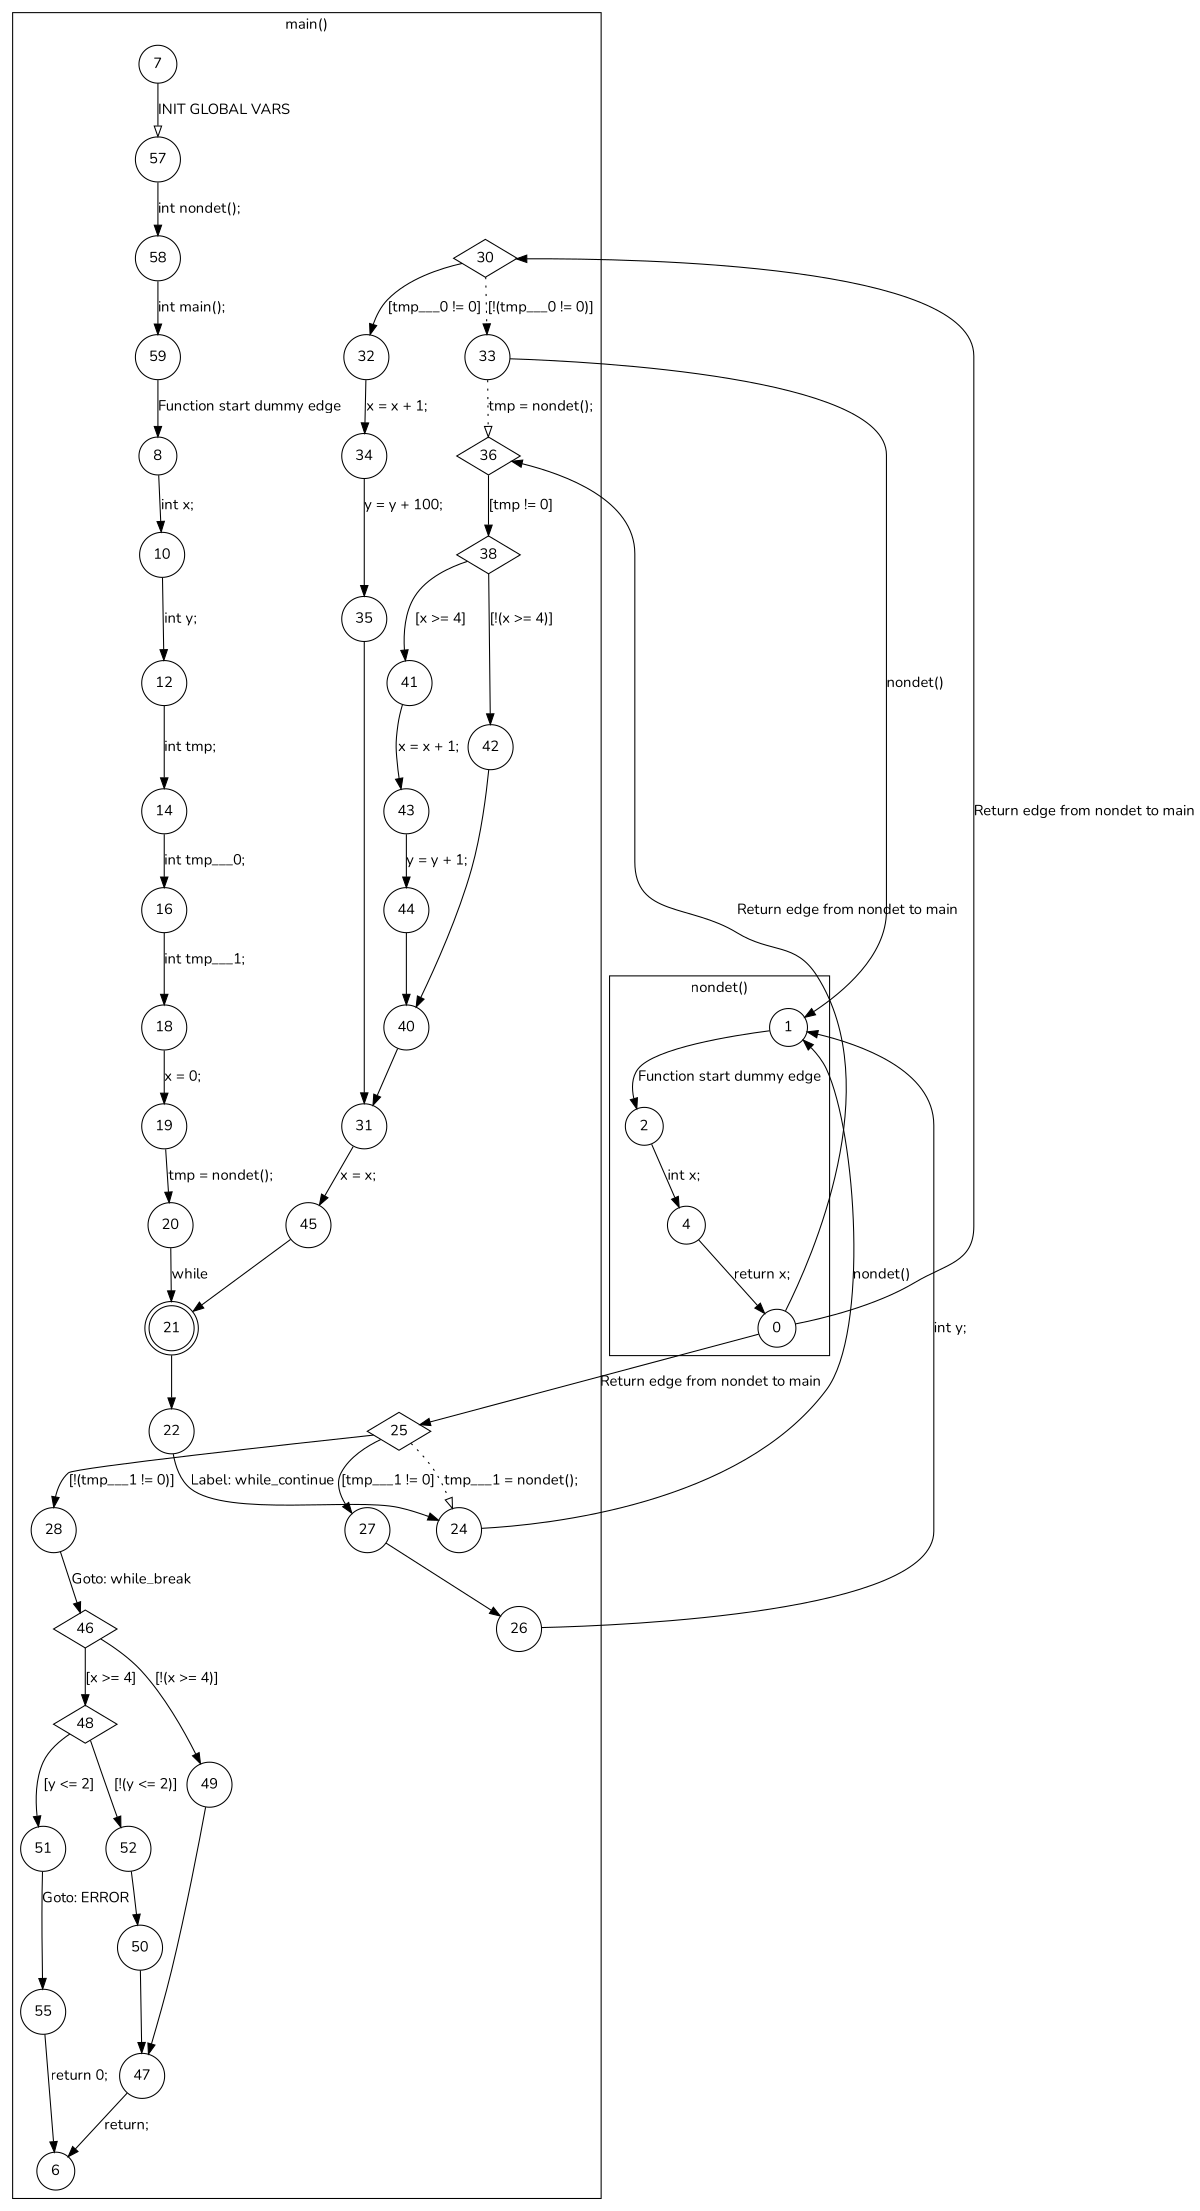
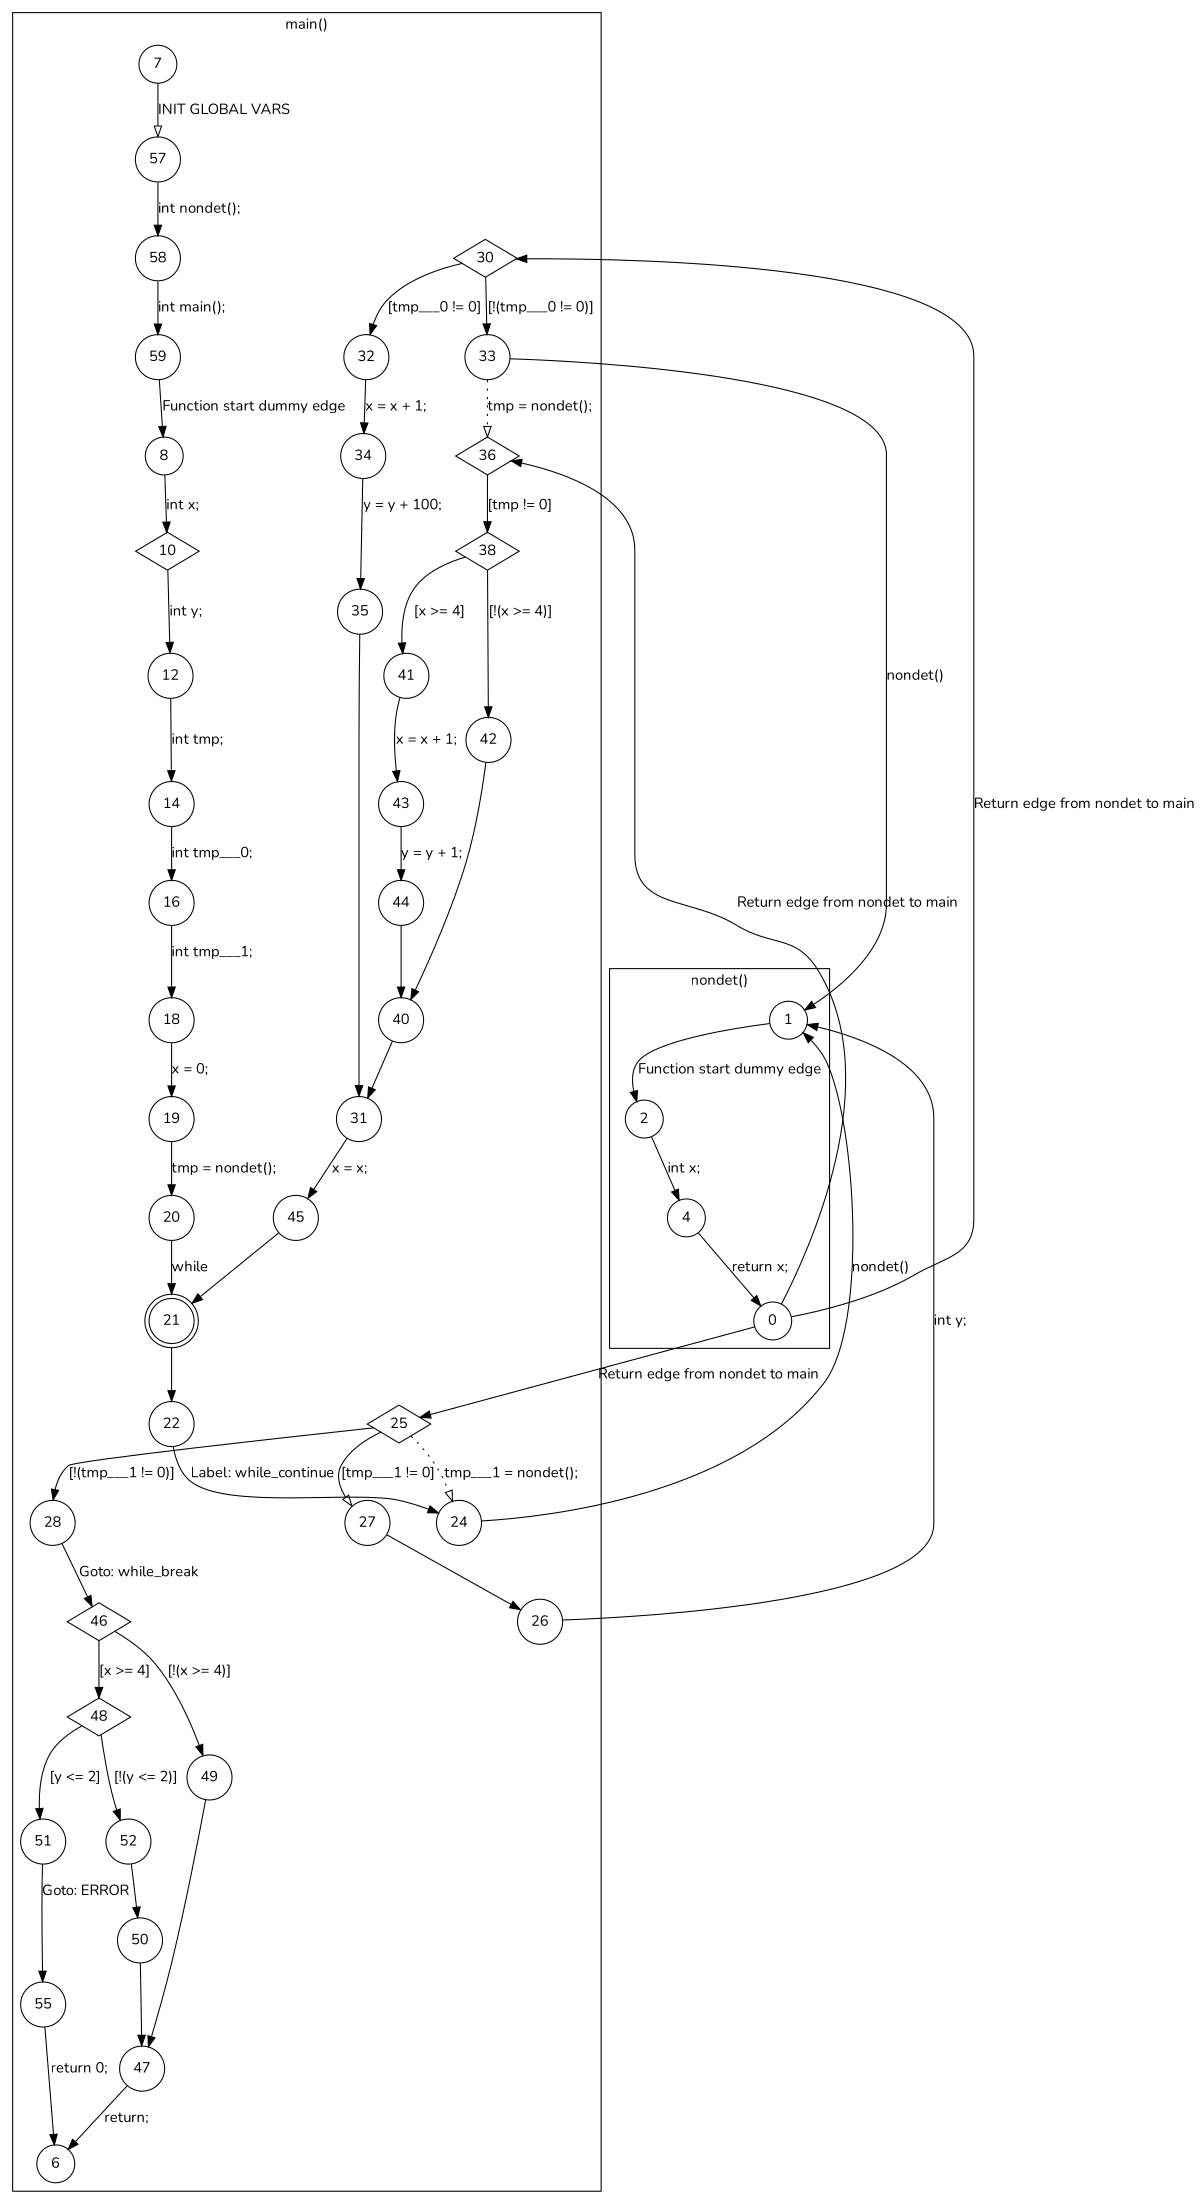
edge "30" -> "33": style dotted -> solid
node "10": shape circle -> diamond
edge "25" -> "27": arrowhead normal -> empty
